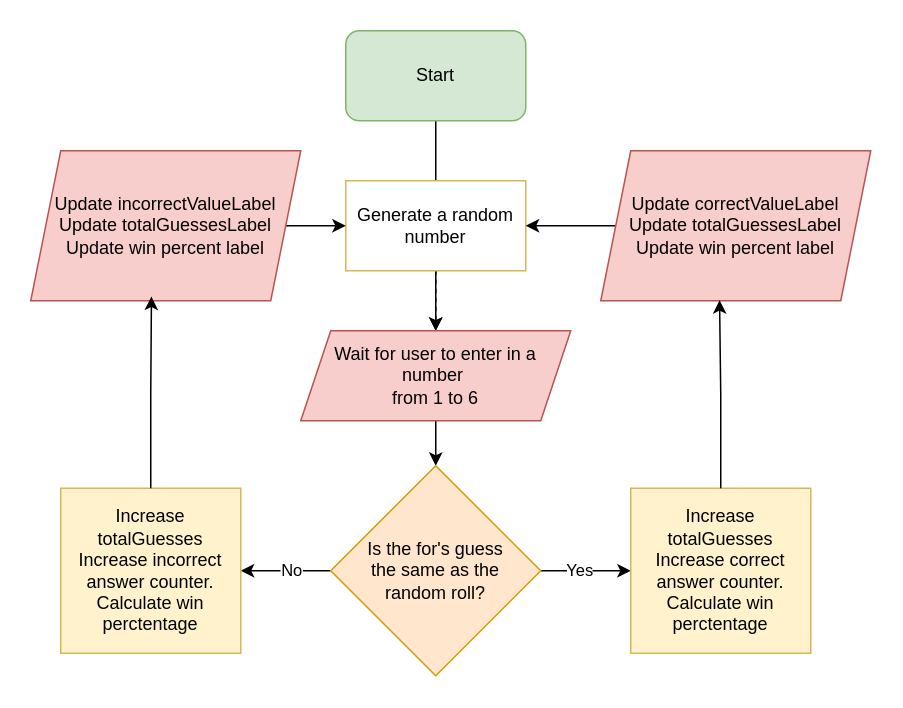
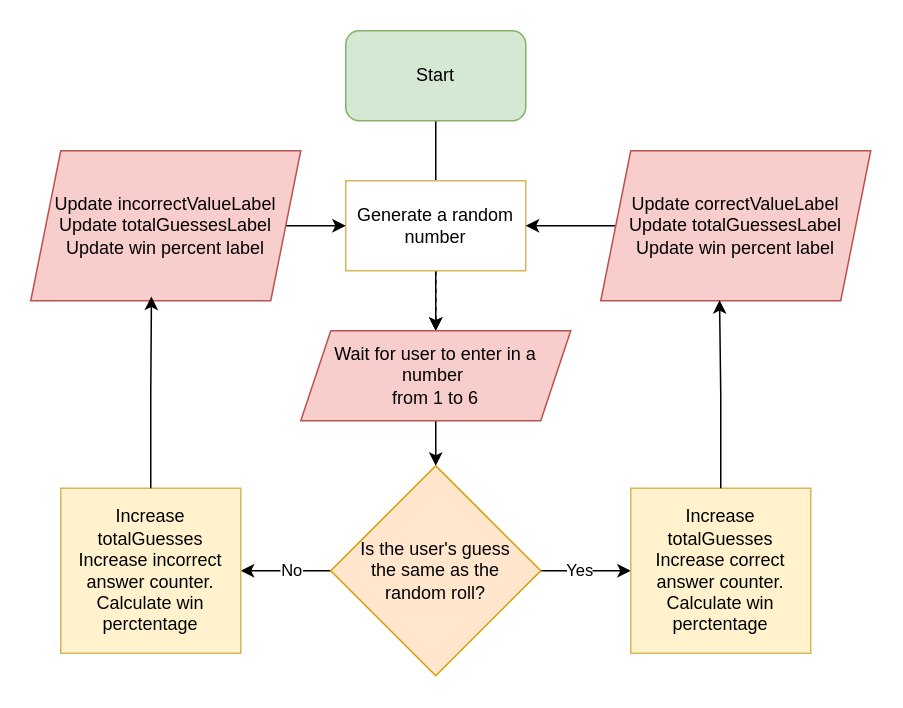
node "Is the for's guess the same as the random roll?": label "Is the for's guess the same as the random roll?" -> "Is the user's guess the same as the random roll?"
